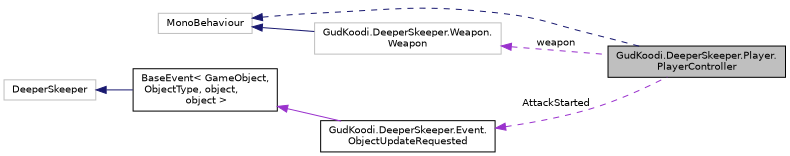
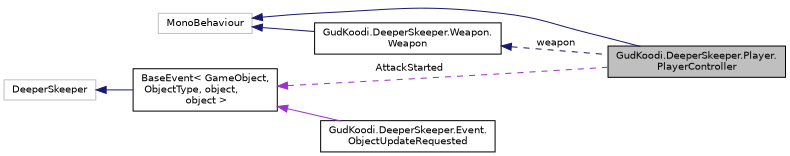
edge "GudKoodi.DeeperSkeeper.Player. PlayerController" -> "MonoBehaviour": style dashed -> solid
node "GudKoodi.DeeperSkeeper.Weapon. Weapon": color grey75 -> black
edge "GudKoodi.DeeperSkeeper.Player. PlayerController" -> "GudKoodi.DeeperSkeeper.Weapon. Weapon": color darkorchid3 -> midnightblue
edge "GudKoodi.DeeperSkeeper.Player. PlayerController" -> "GudKoodi.DeeperSkeeper.Event. ObjectUpdateRequested": now "GudKoodi.DeeperSkeeper.Player. PlayerController" -> "BaseEvent< GameObject, ObjectType, object, object >"
